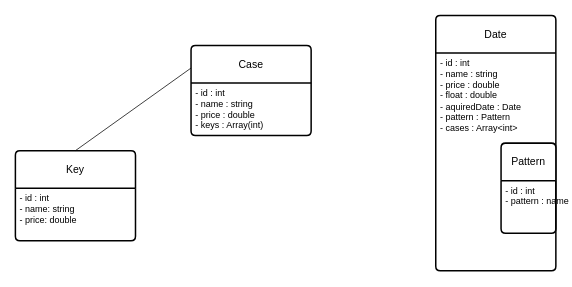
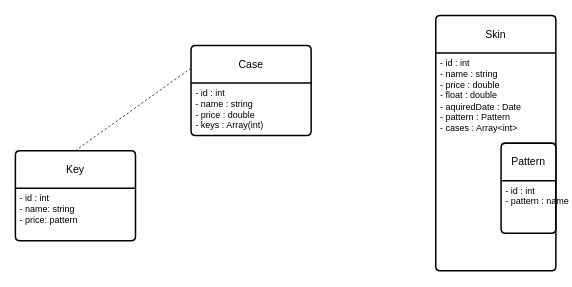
node "Date": label "Date" -> "Skin"
edge "Case" -- "Key": style solid -> dashed
node "- id : int - name: string - price: double": label "- id : int - name: string - price: double" -> "- id : int - name: string - price: pattern"
